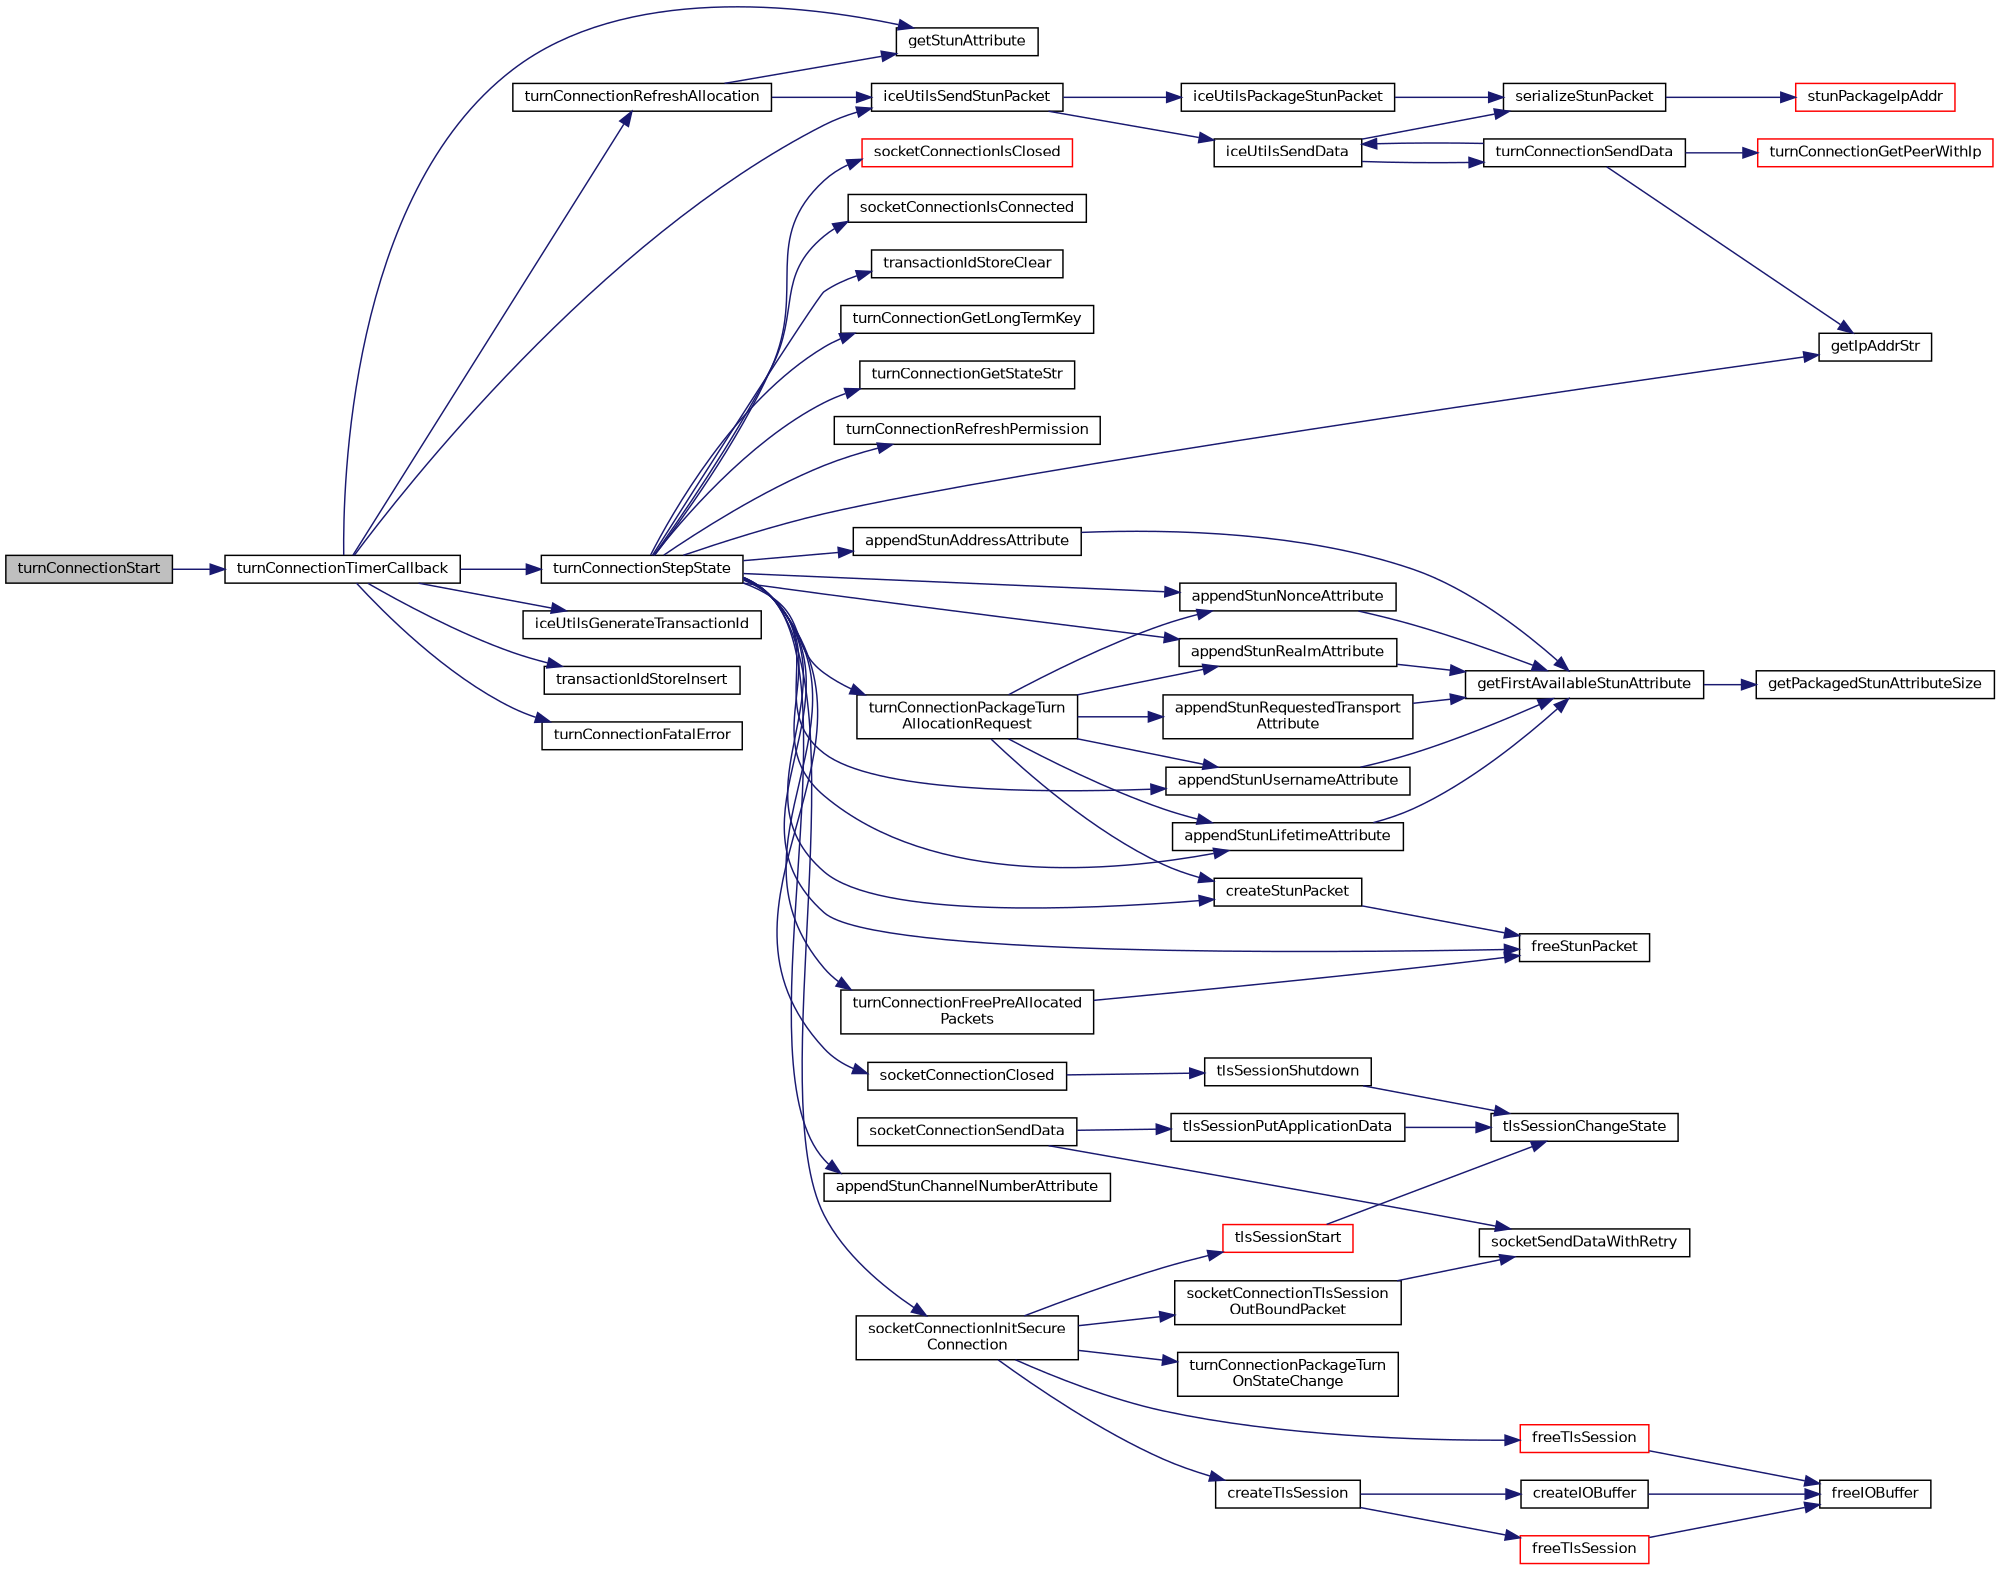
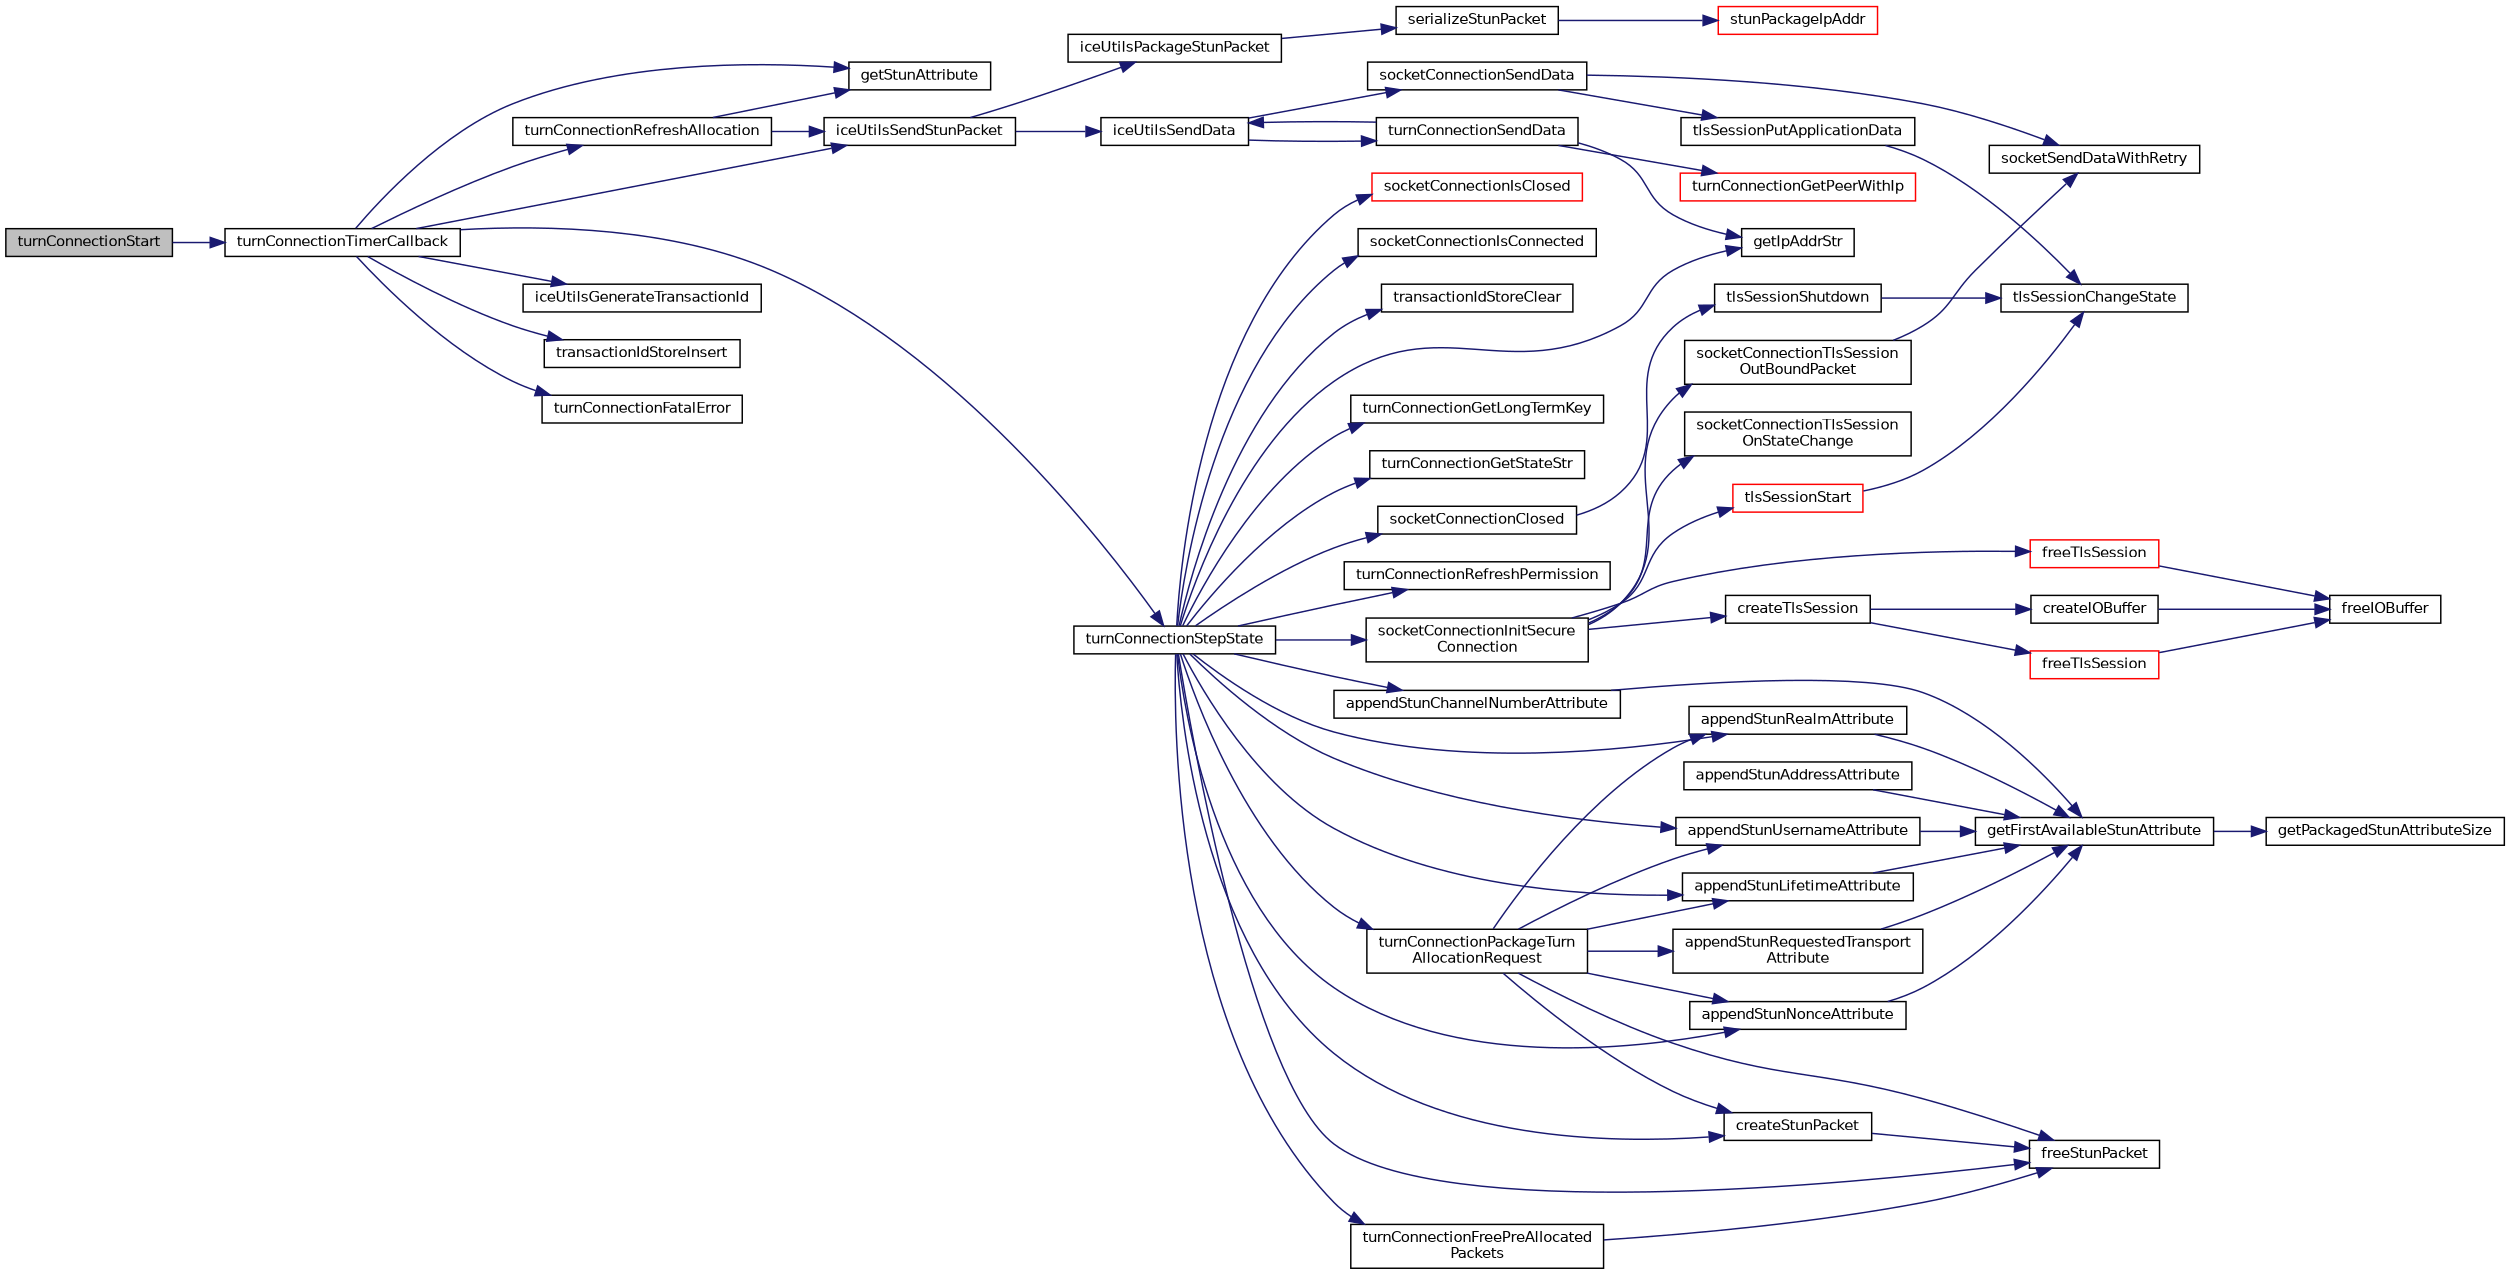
edge "iceUtilsSendData" -> "serializeStunPacket": now "iceUtilsSendData" -> "socketConnectionSendData"
edge "turnConnectionStepState" -> "appendStunAddressAttribute": removed
edge "appendStunChannelNumberAttribute" -> "getFirstAvailableStunAttribute": added
edge "turnConnectionPackageTurn AllocationRequest" -> "freeStunPacket": added
node "turnConnectionPackageTurn OnStateChange": label "turnConnectionPackageTurn OnStateChange" -> "socketConnectionTlsSession OnStateChange"
